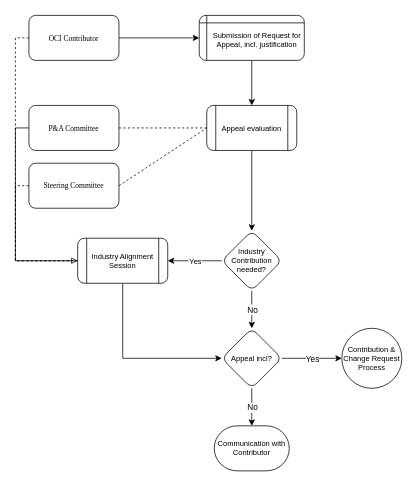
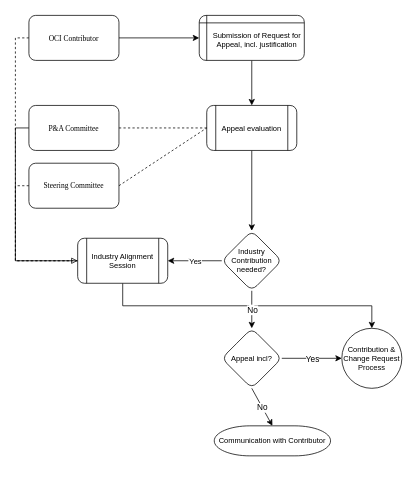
edge "Industry Alignment Session" -> "Appeal incl?": now "Industry Alignment Session" -> "Contribution & Change Request Process"
node "Communication with Contributor": size 75x45 -> 116x30
